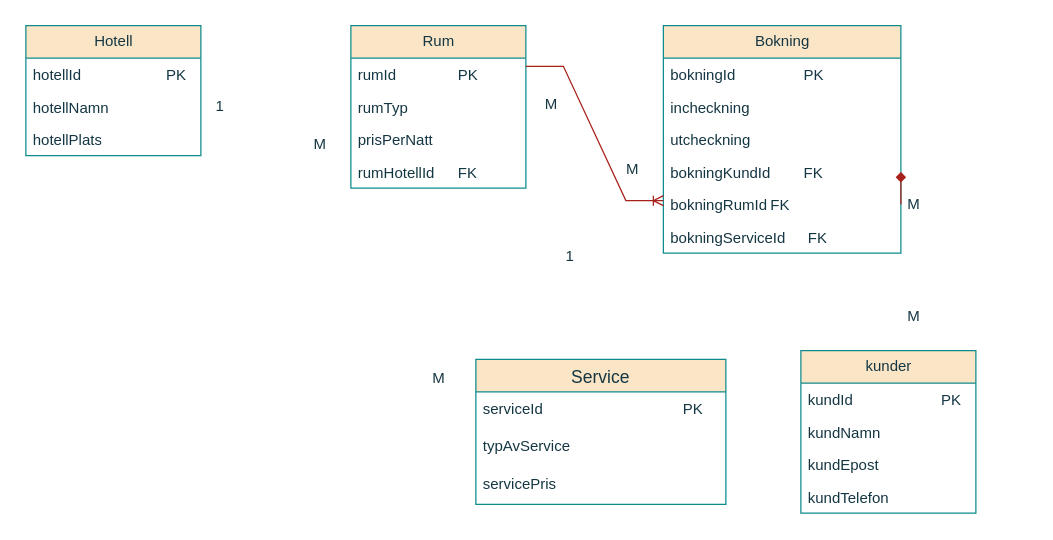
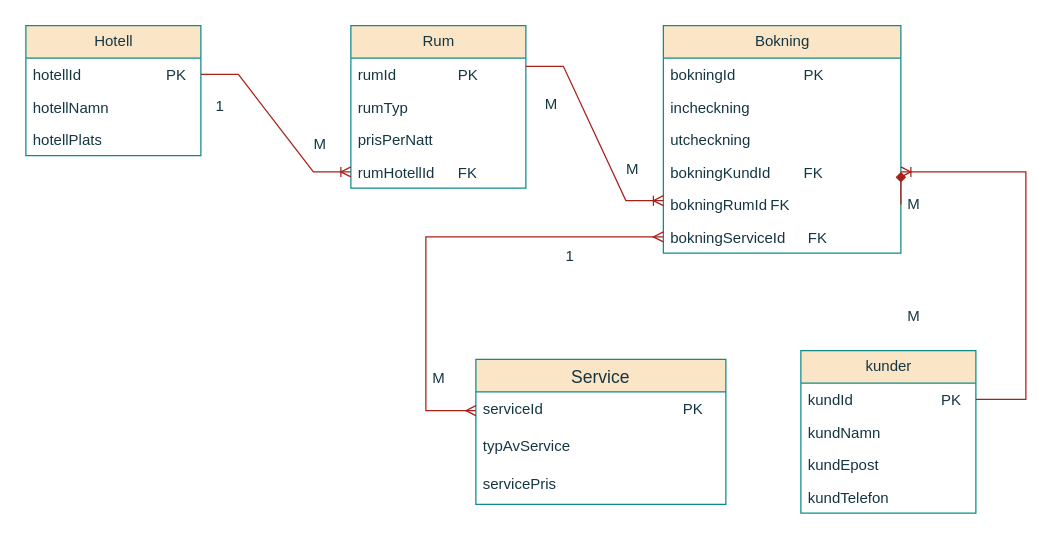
edge "hotellId PK" -> "rumHotellId FK": added
edge "bokningServiceId FK" -- "serviceId PK": added
edge "kundId PK" -> "bokningKundId FK": added
